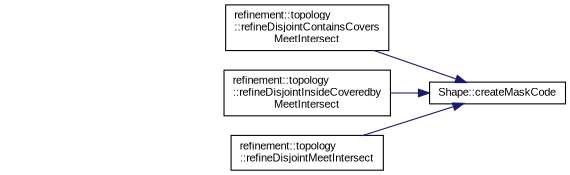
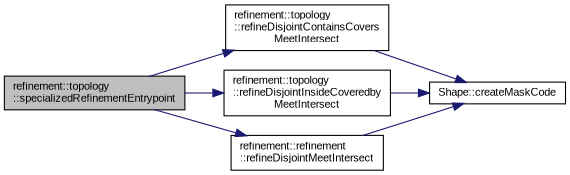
node "refinement::topology ::specializedRefinementEntrypoint": added
node "refinement::topology ::refineDisjointMeetIntersect": label "refinement::topology ::refineDisjointMeetIntersect" -> "refinement::refinement ::refineDisjointMeetIntersect"
